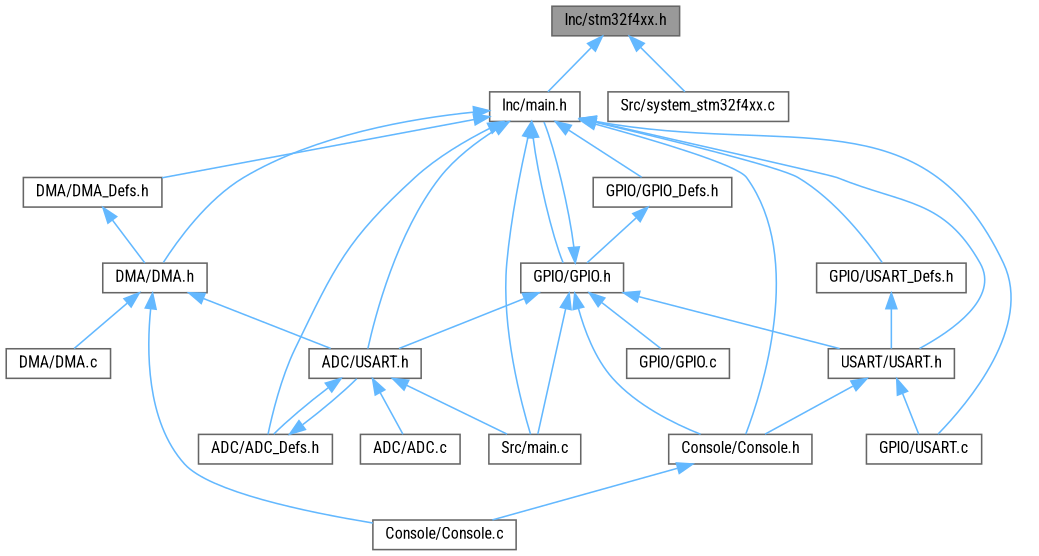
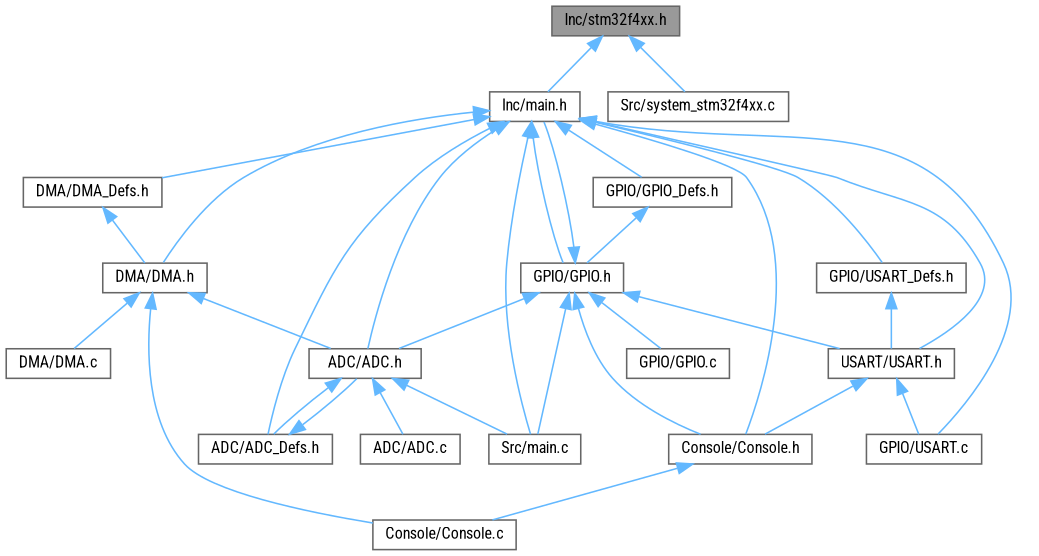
node "ADC/USART.h": label "ADC/USART.h" -> "ADC/ADC.h"
